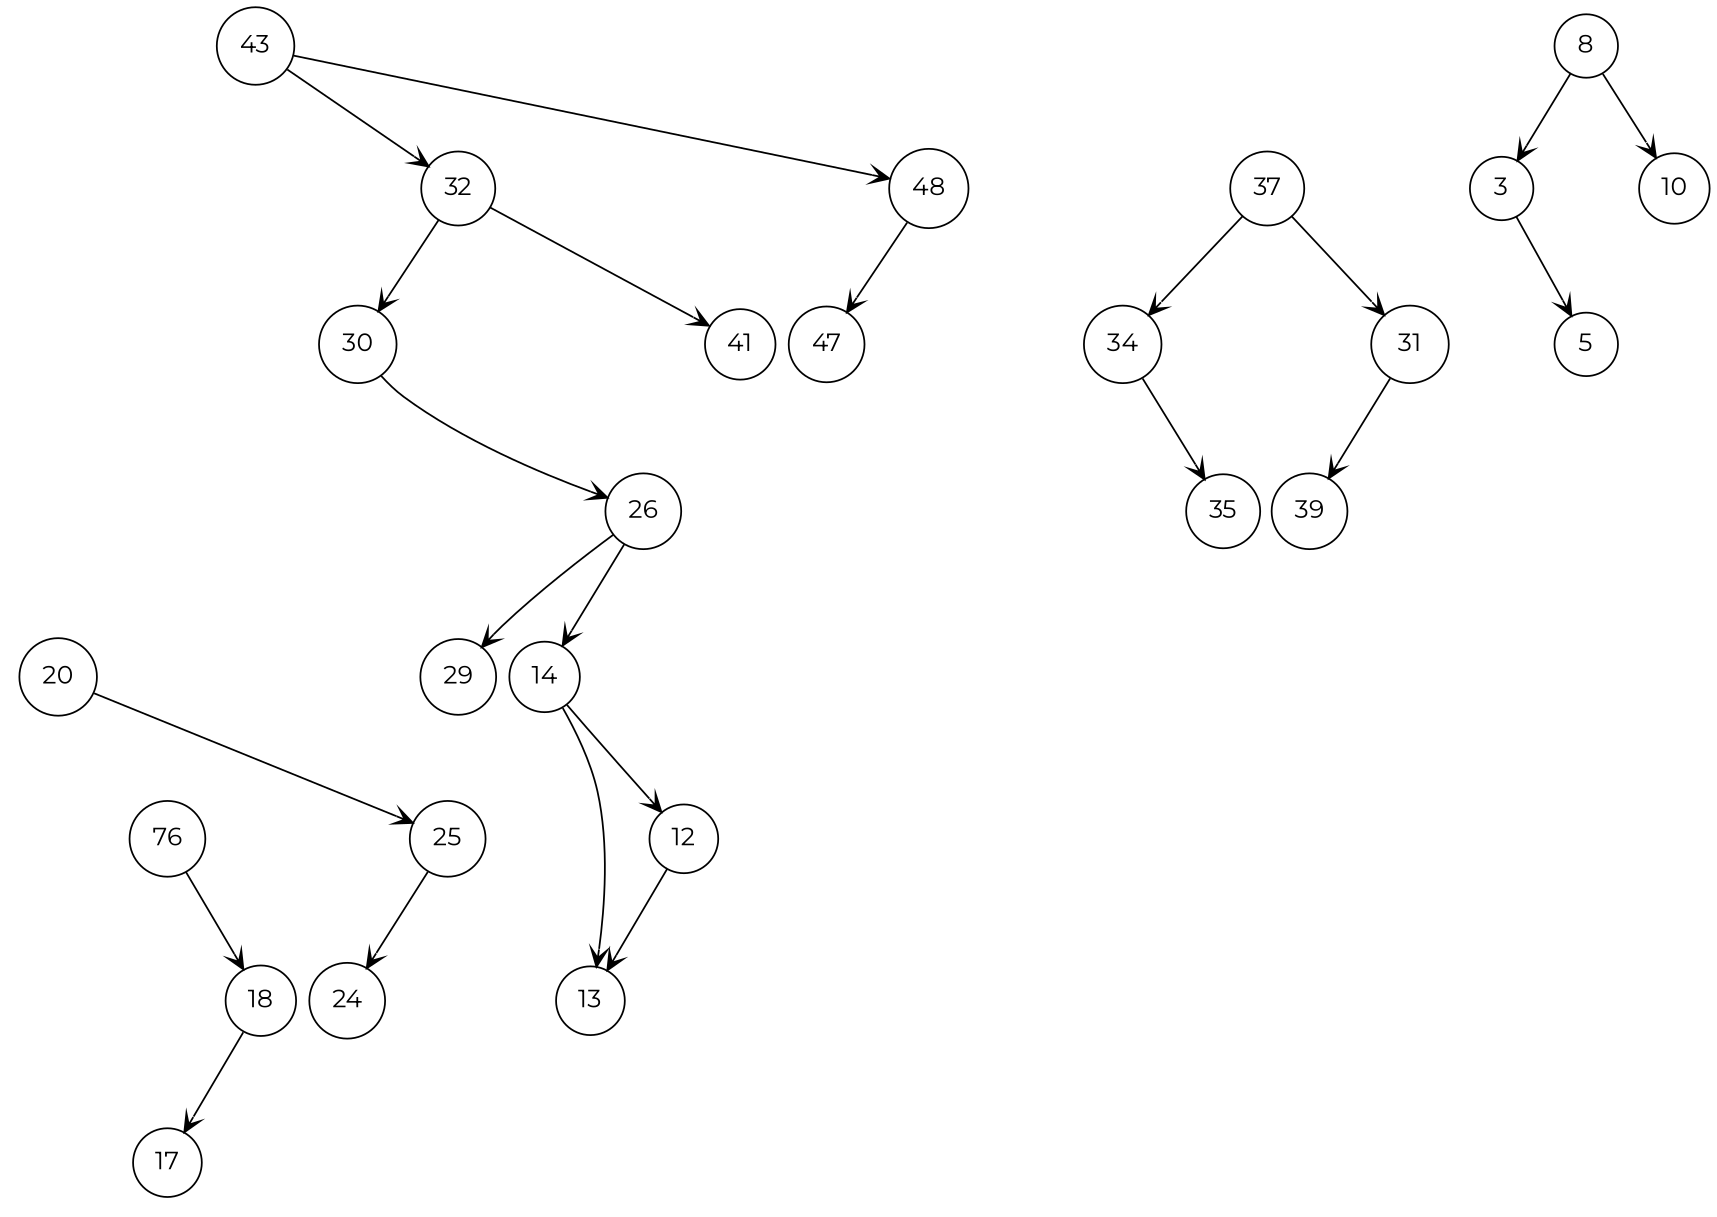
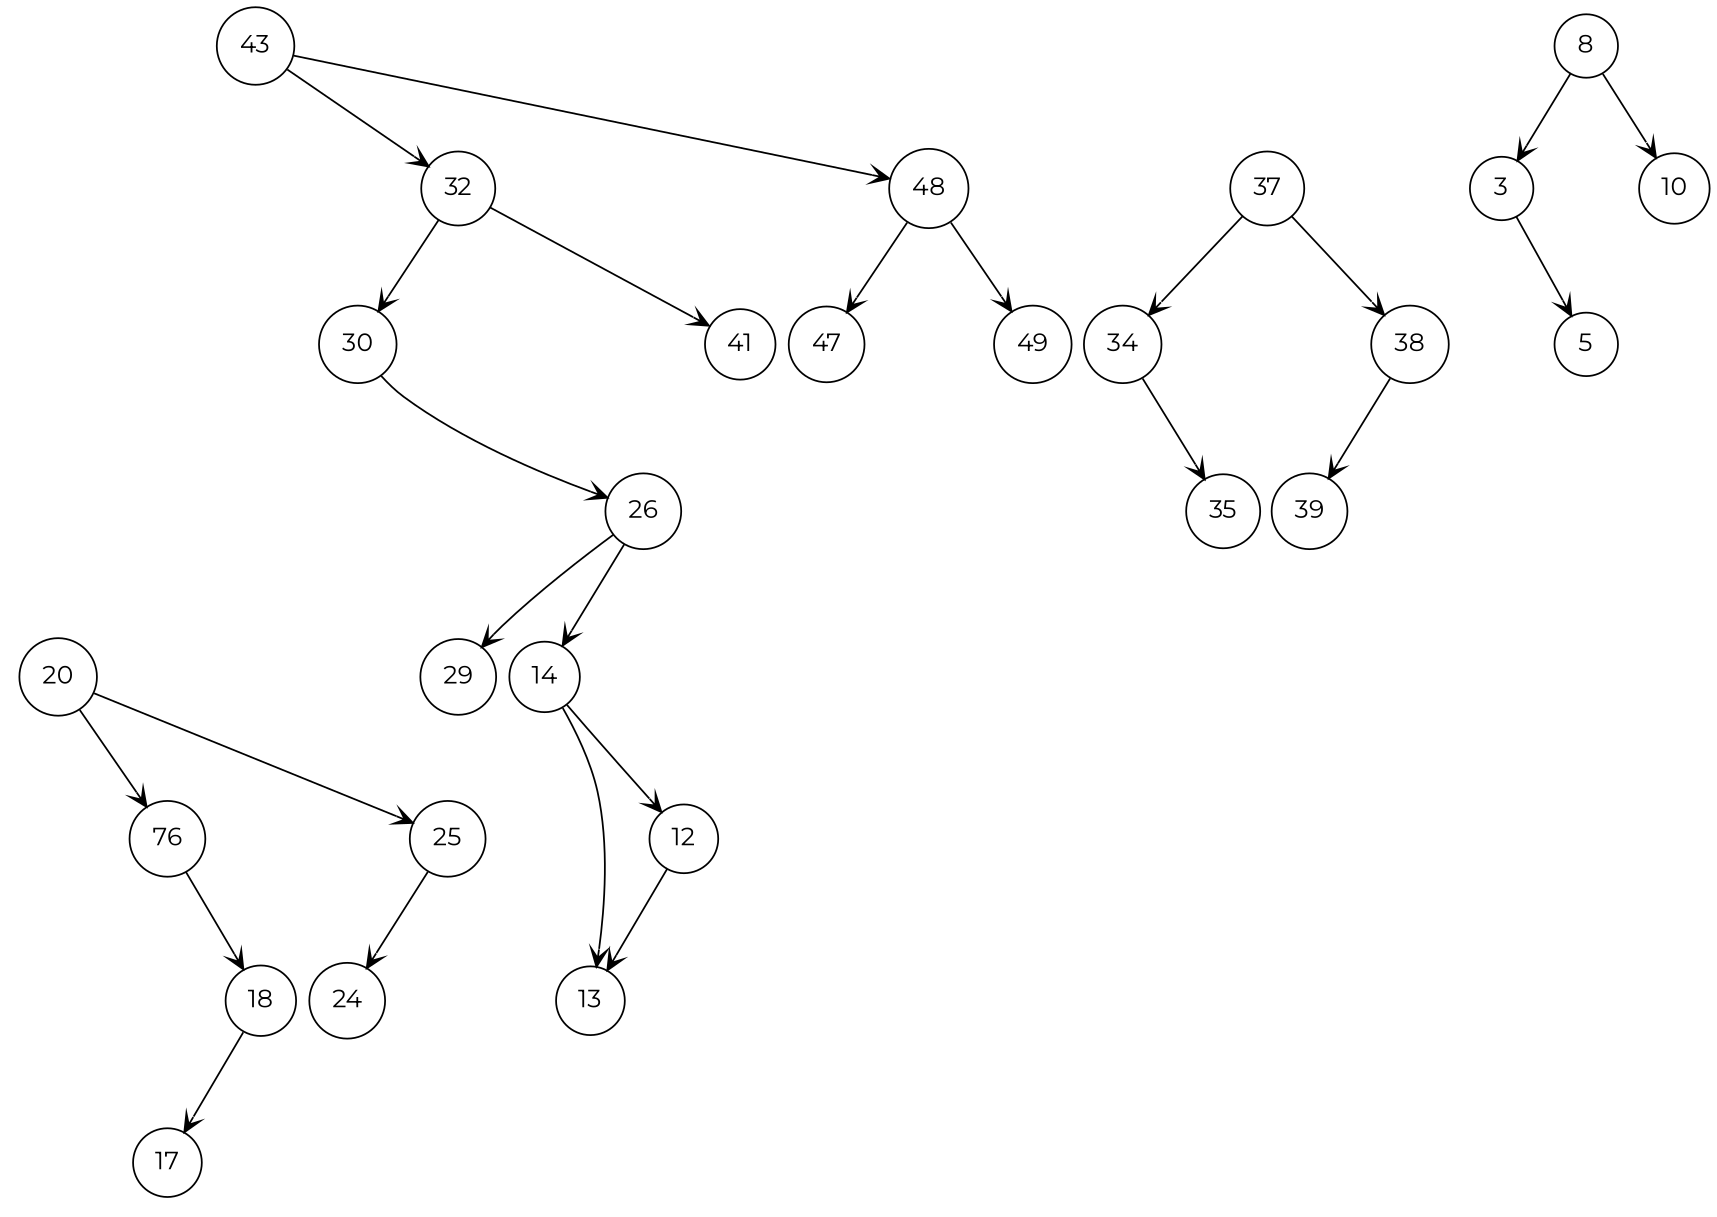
node "49": added
node "31": label "31" -> "38"
edge "20" -> "76": added
